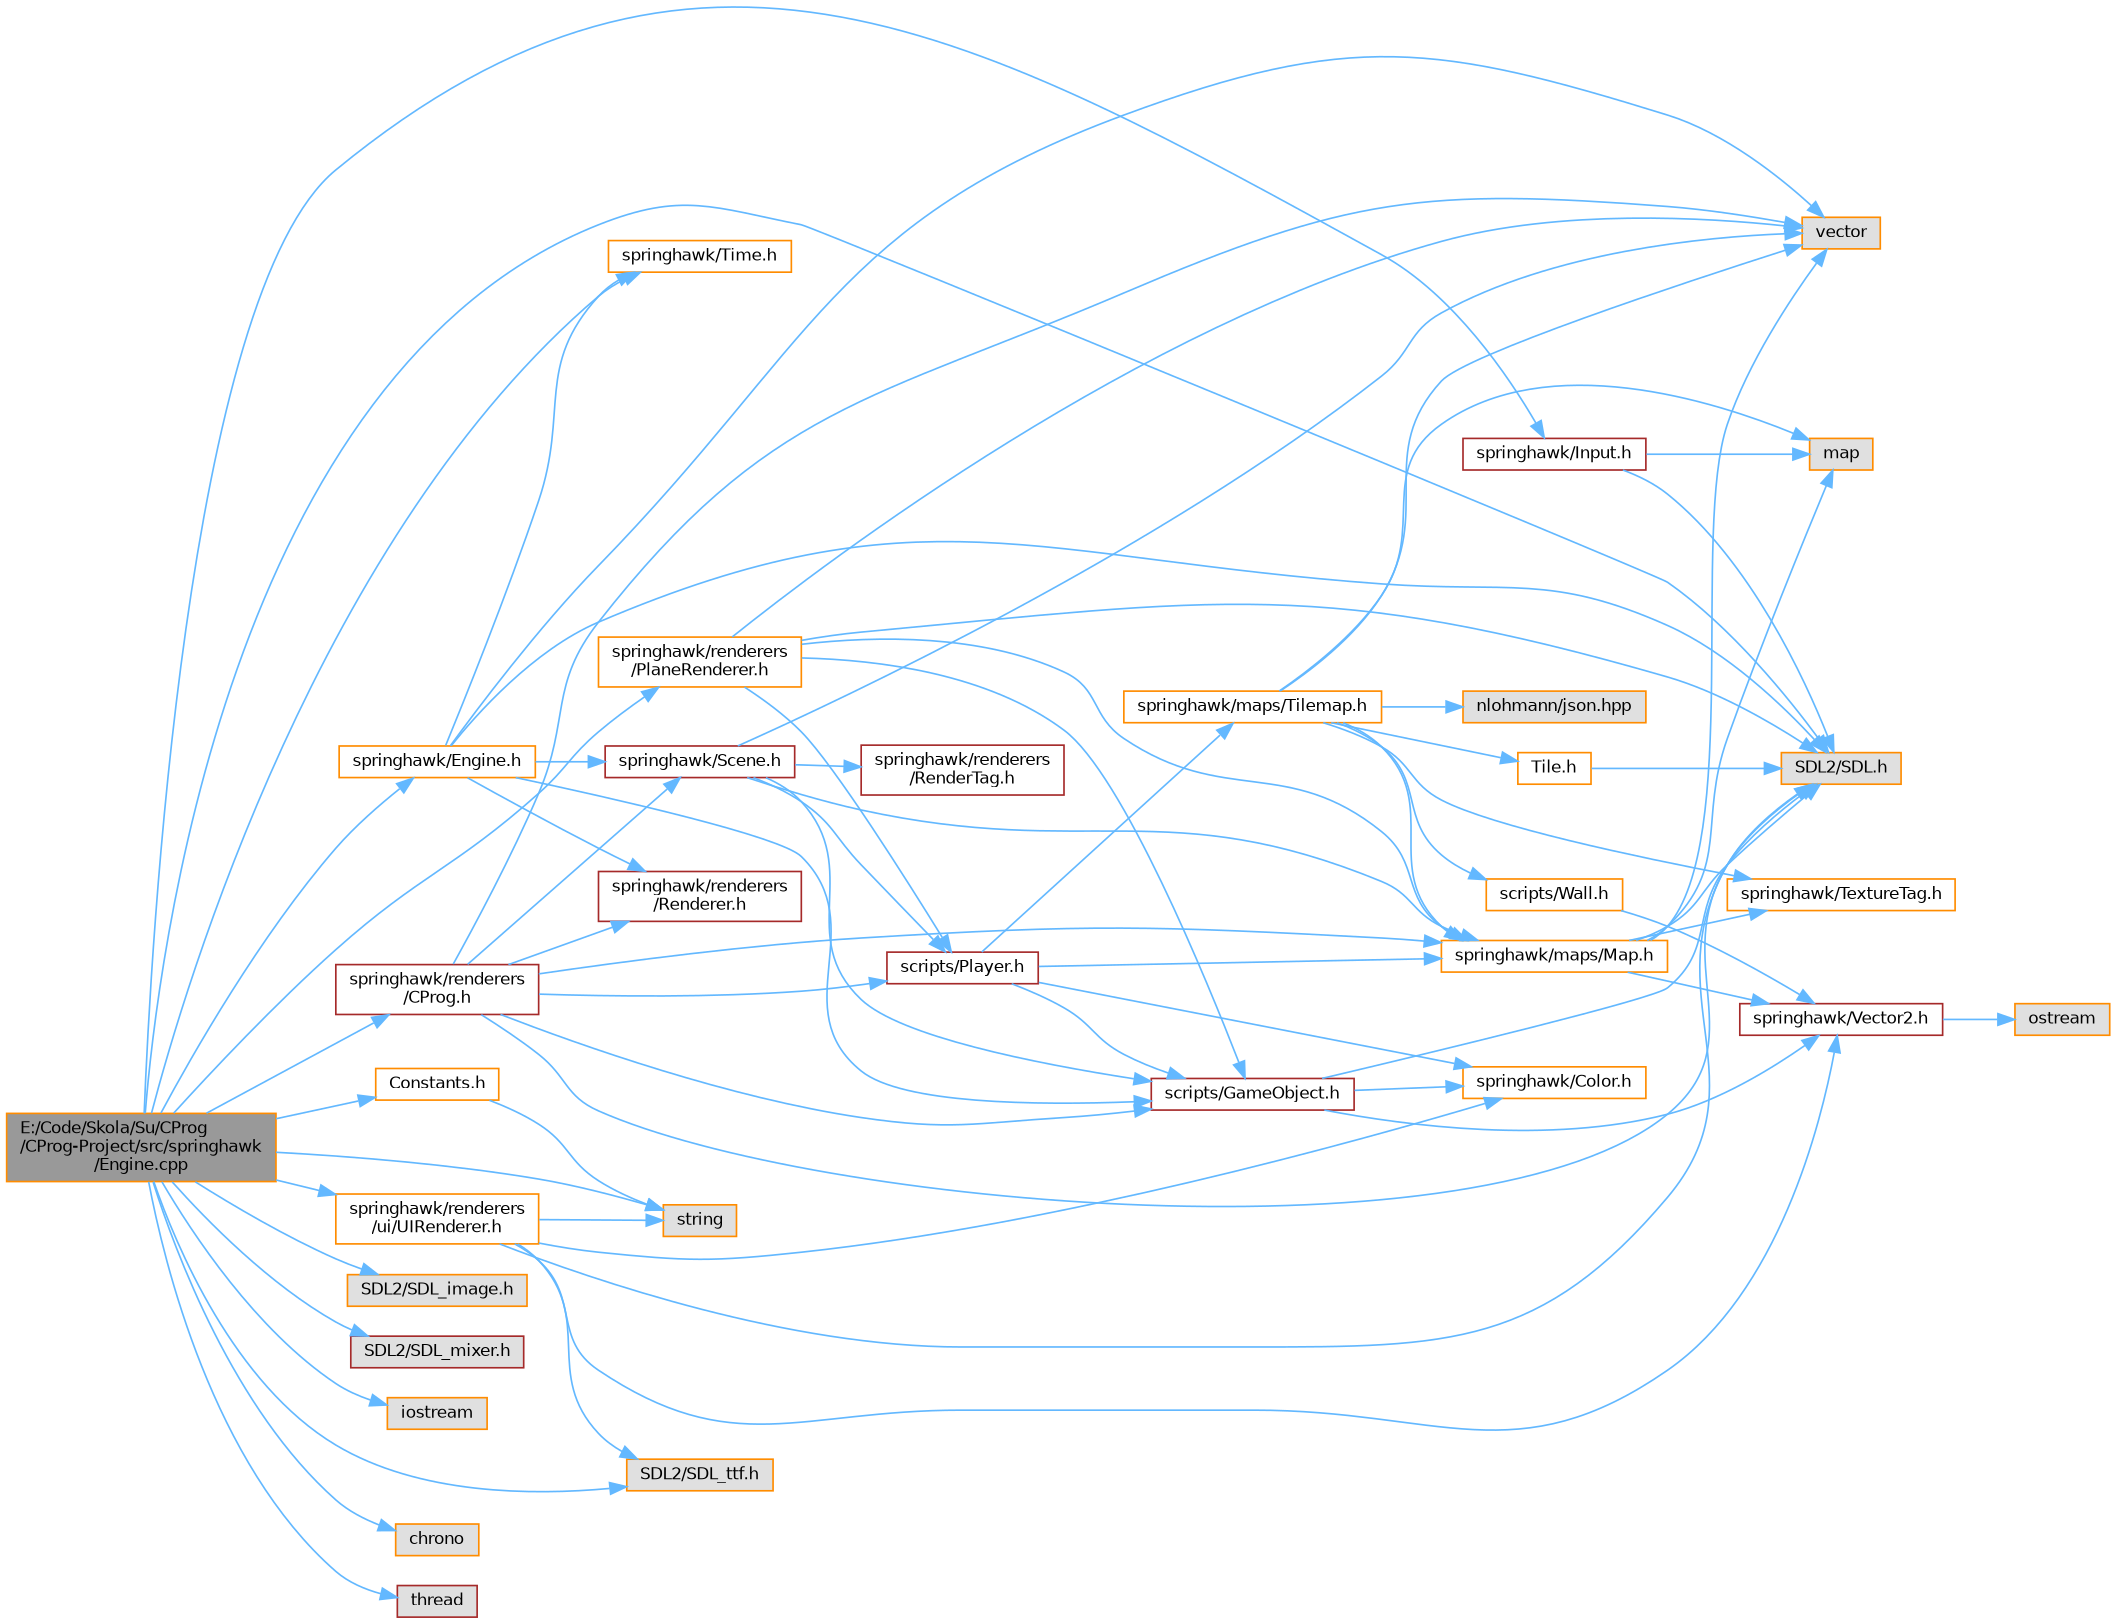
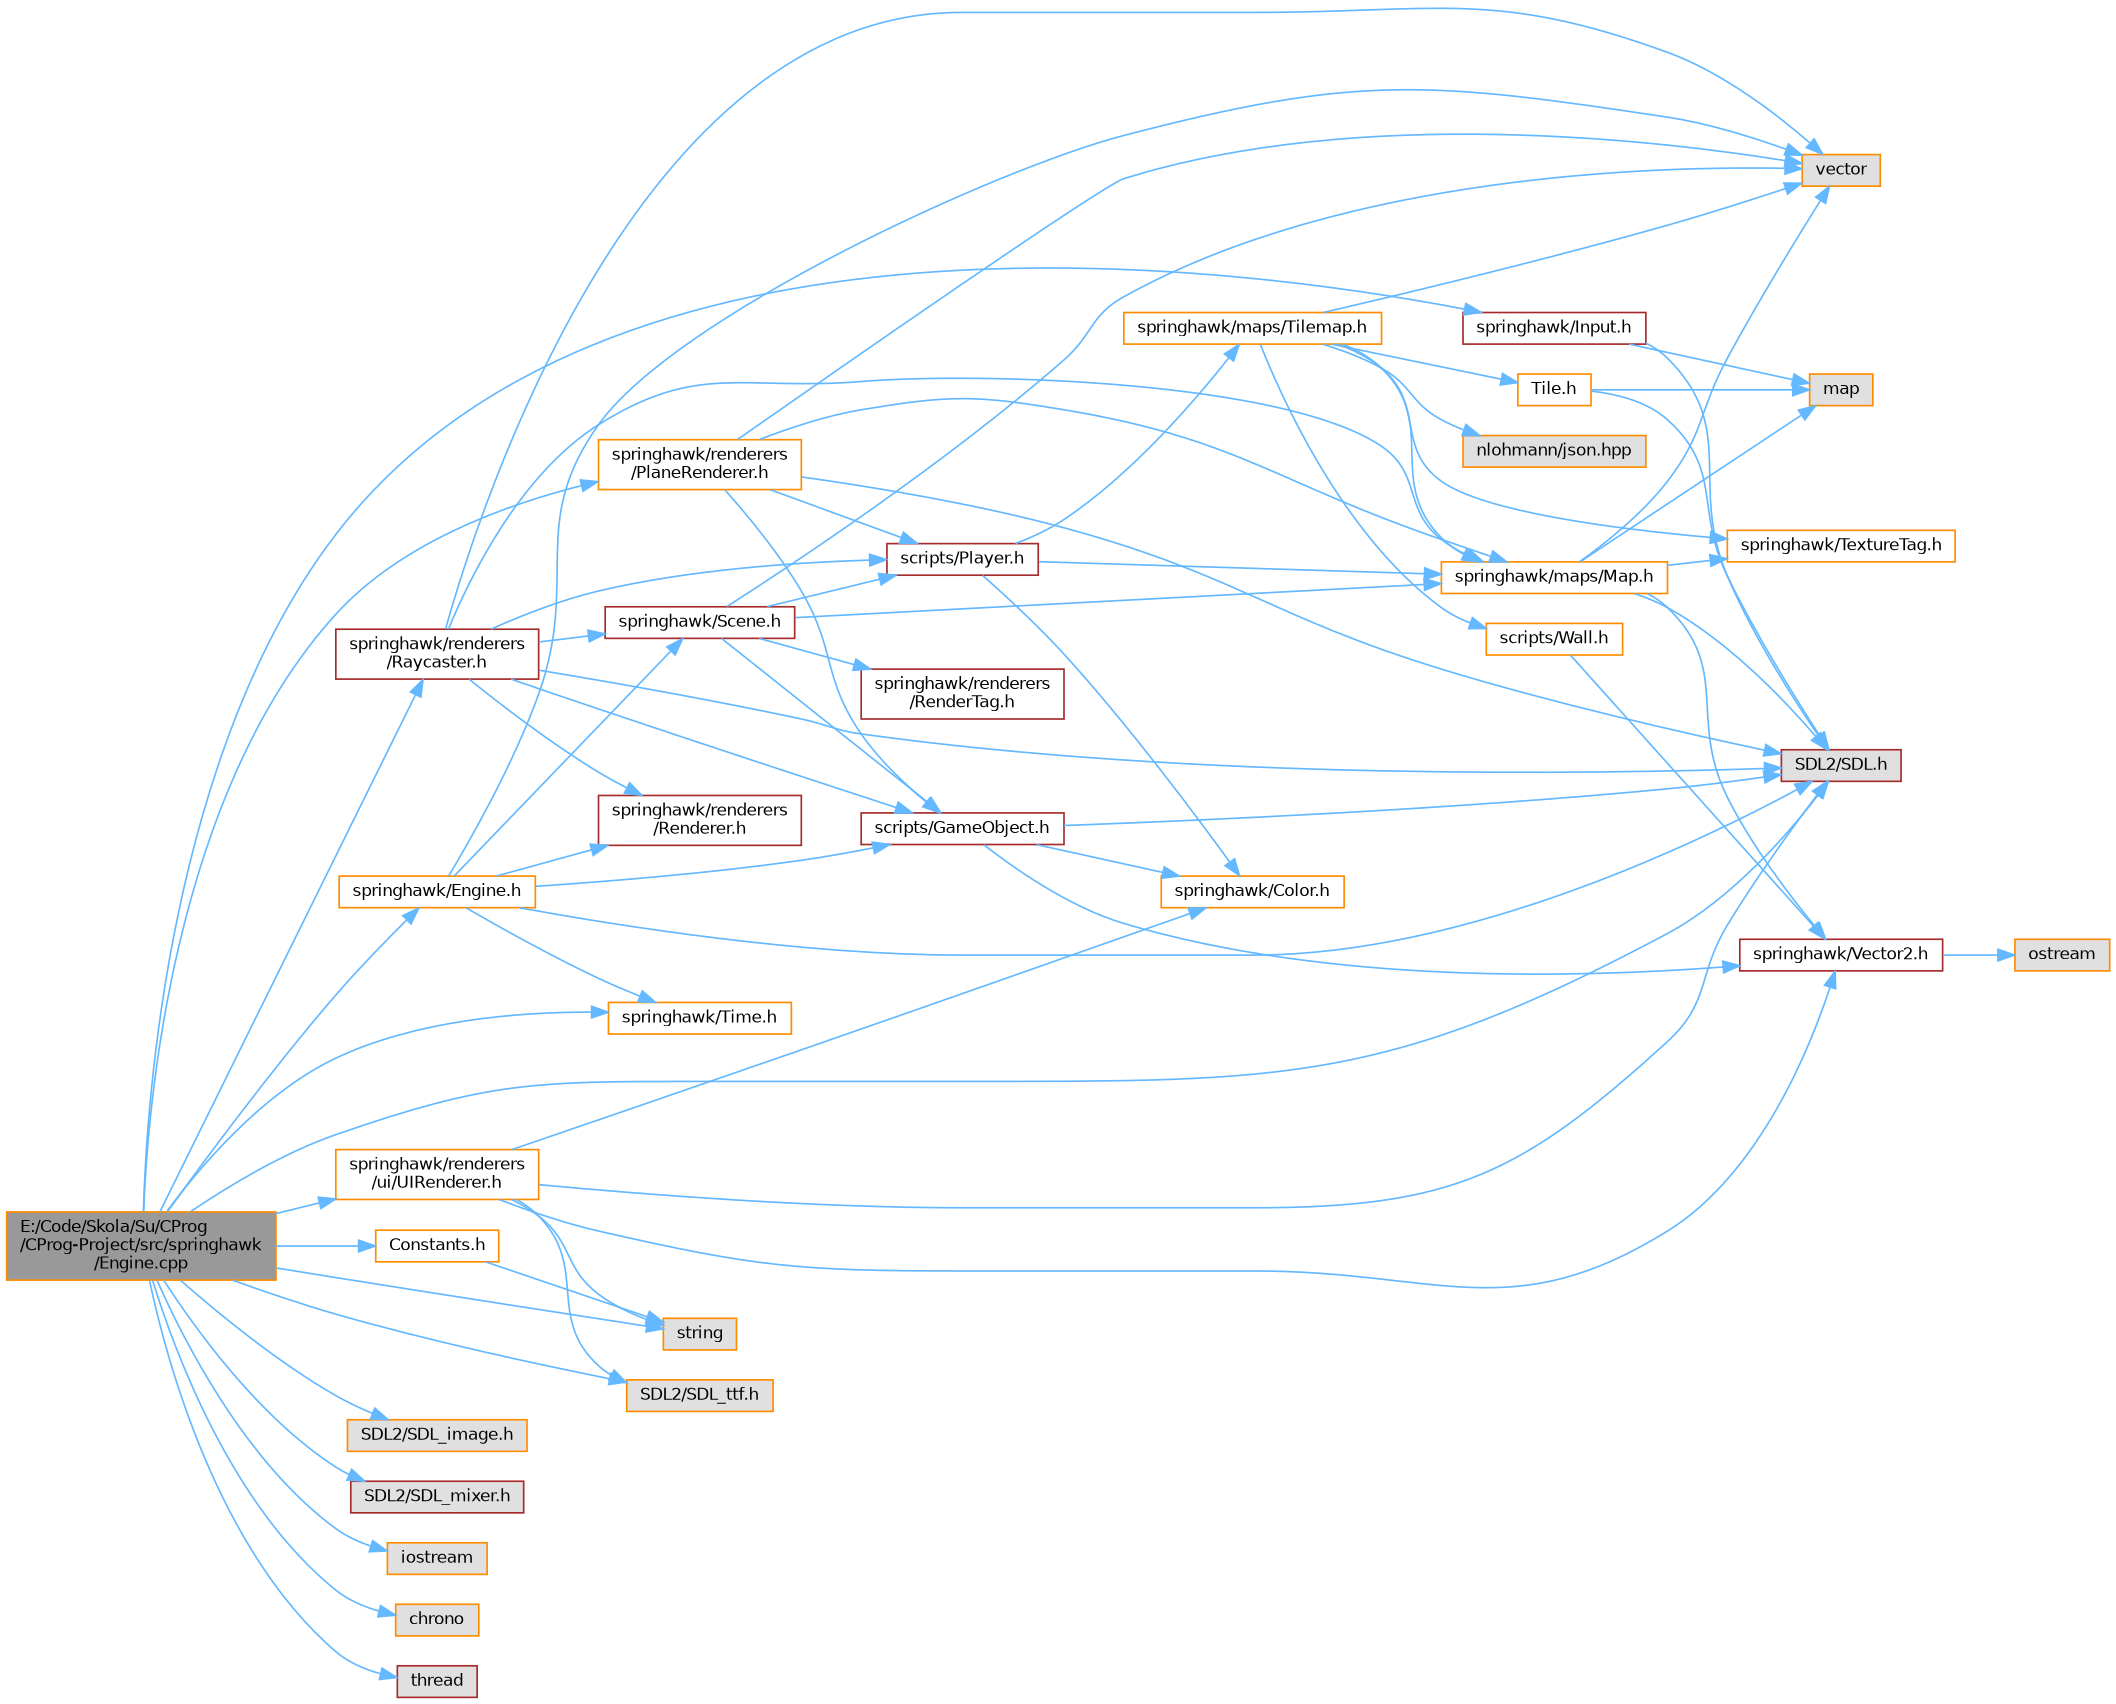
edge "springhawk/maps/Tilemap.h" -> "map": now "Tile.h" -> "map"
node "SDL2/SDL.h": color darkorange -> brown
node "springhawk/renderers /CProg.h": label "springhawk/renderers /CProg.h" -> "springhawk/renderers /Raycaster.h"
edge "scripts/Player.h" -> "scripts/GameObject.h": removed
